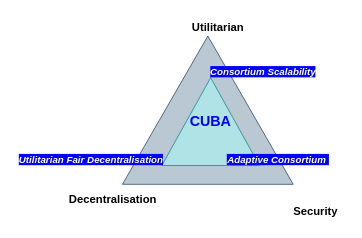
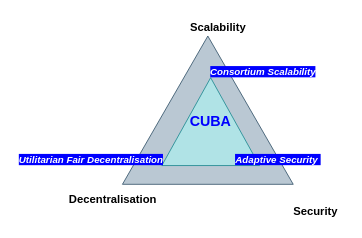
node "Utilitarian": label "Utilitarian" -> "Scalability"
node "Adaptive Consortium": label "Adaptive Consortium" -> "Adaptive Security"
